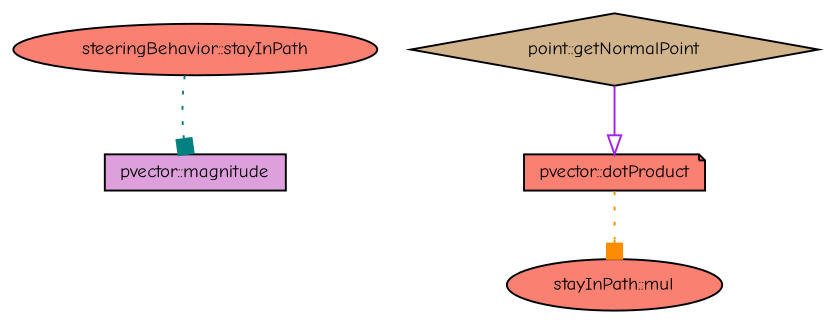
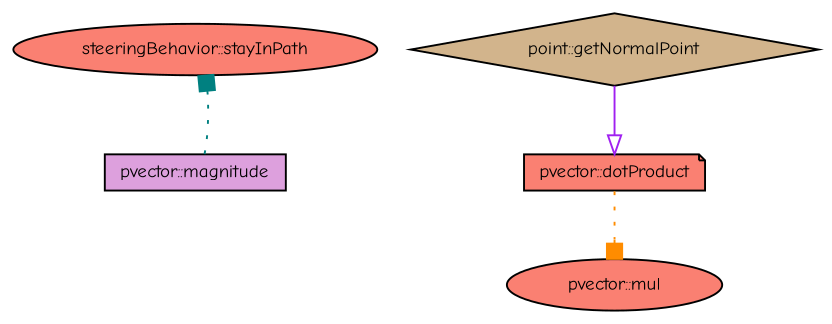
edge "steeringBehavior::stayInPath" -> "pvector::magnitude": reversed
node "stayInPath::mul": label "stayInPath::mul" -> "pvector::mul"
